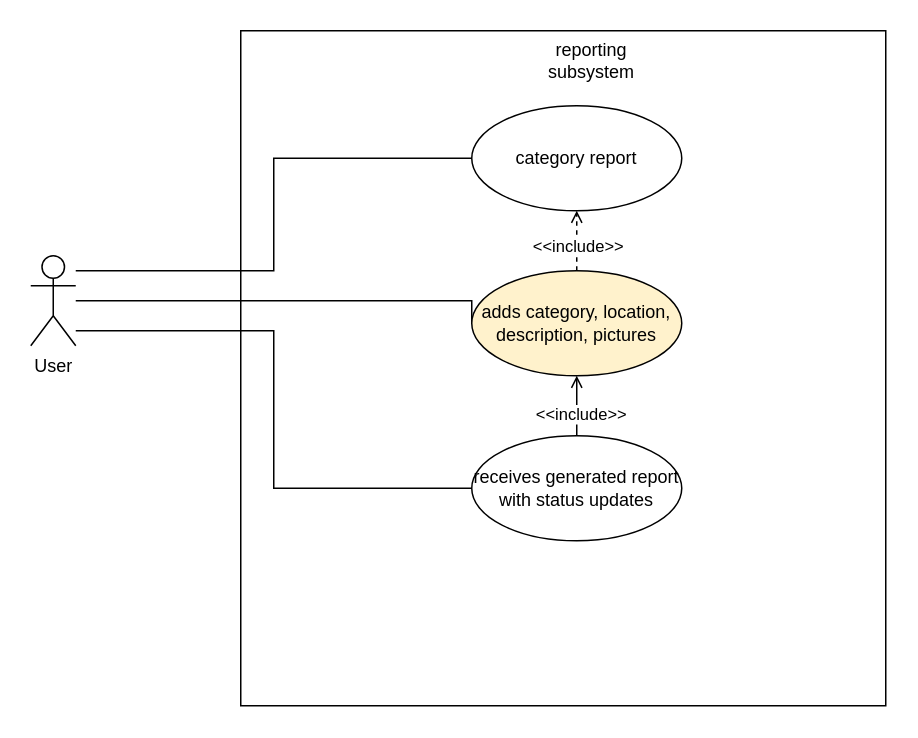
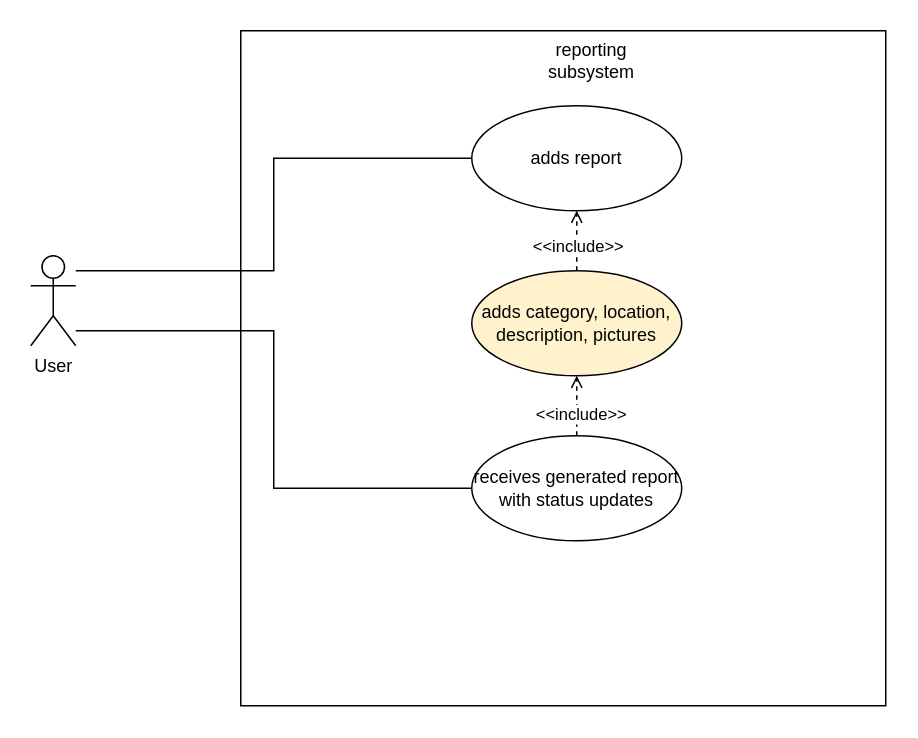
node "category report": label "category report" -> "adds report"
edge "User" -- "adds category, location, description, pictures": removed
edge "receives generated report with status updates" -> "adds category, location, description, pictures": style solid -> dashed
